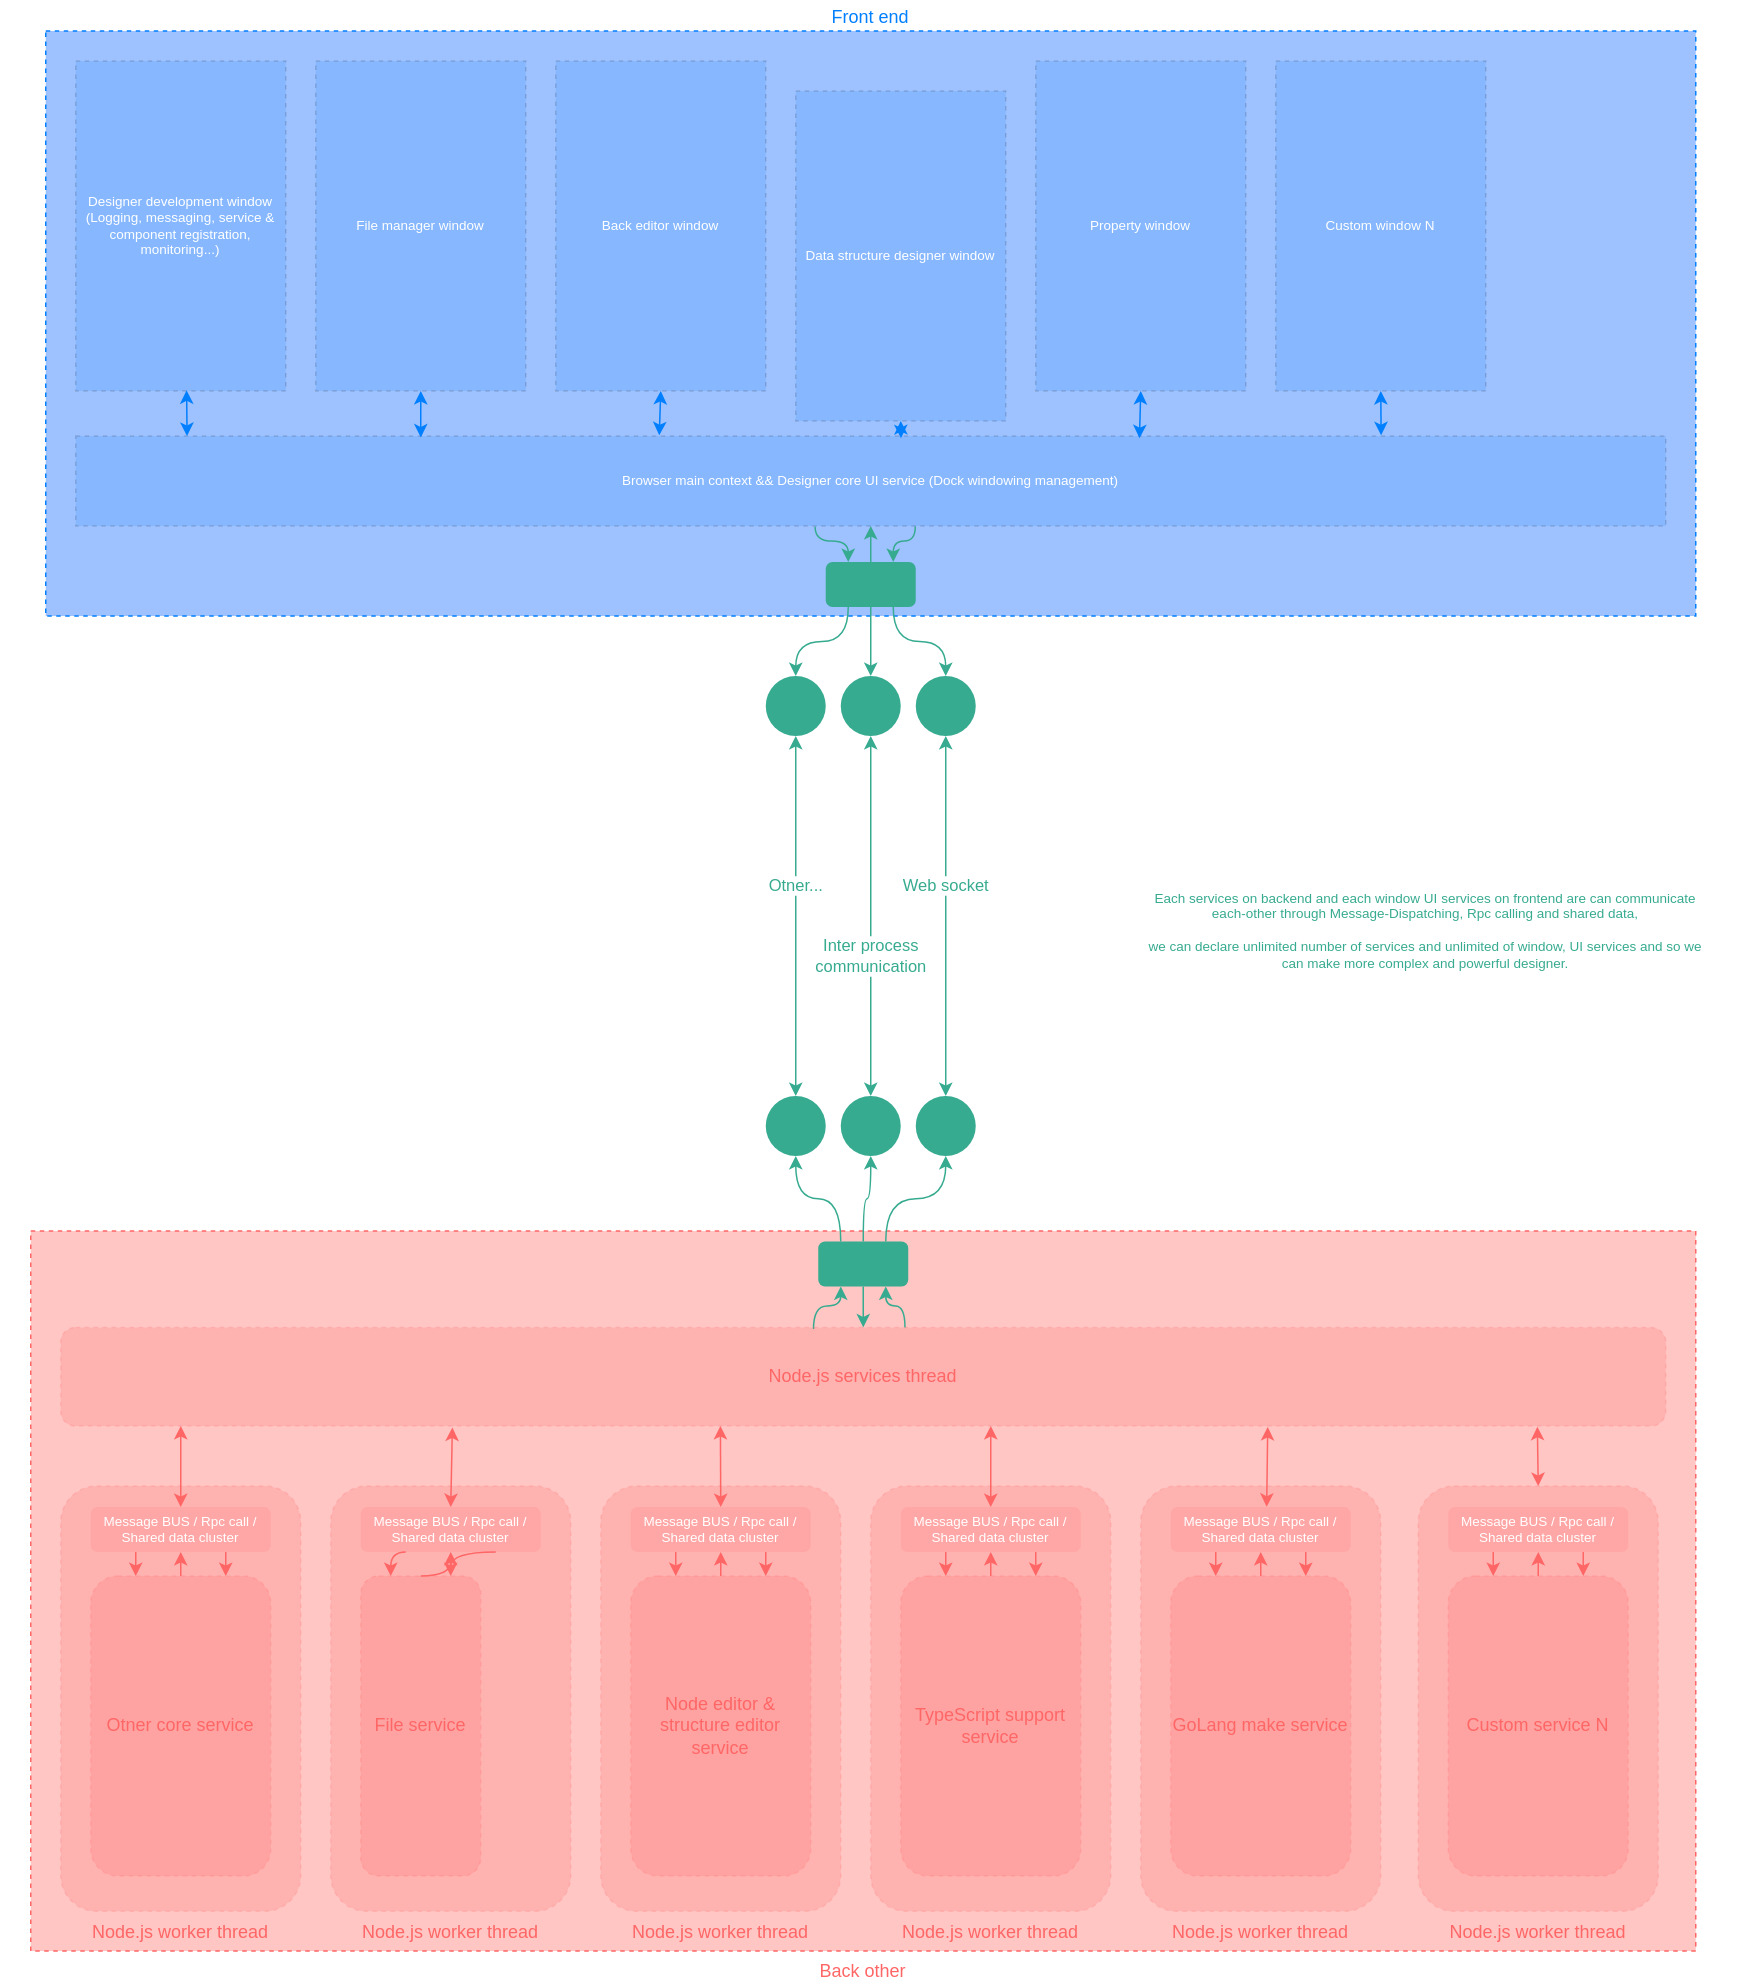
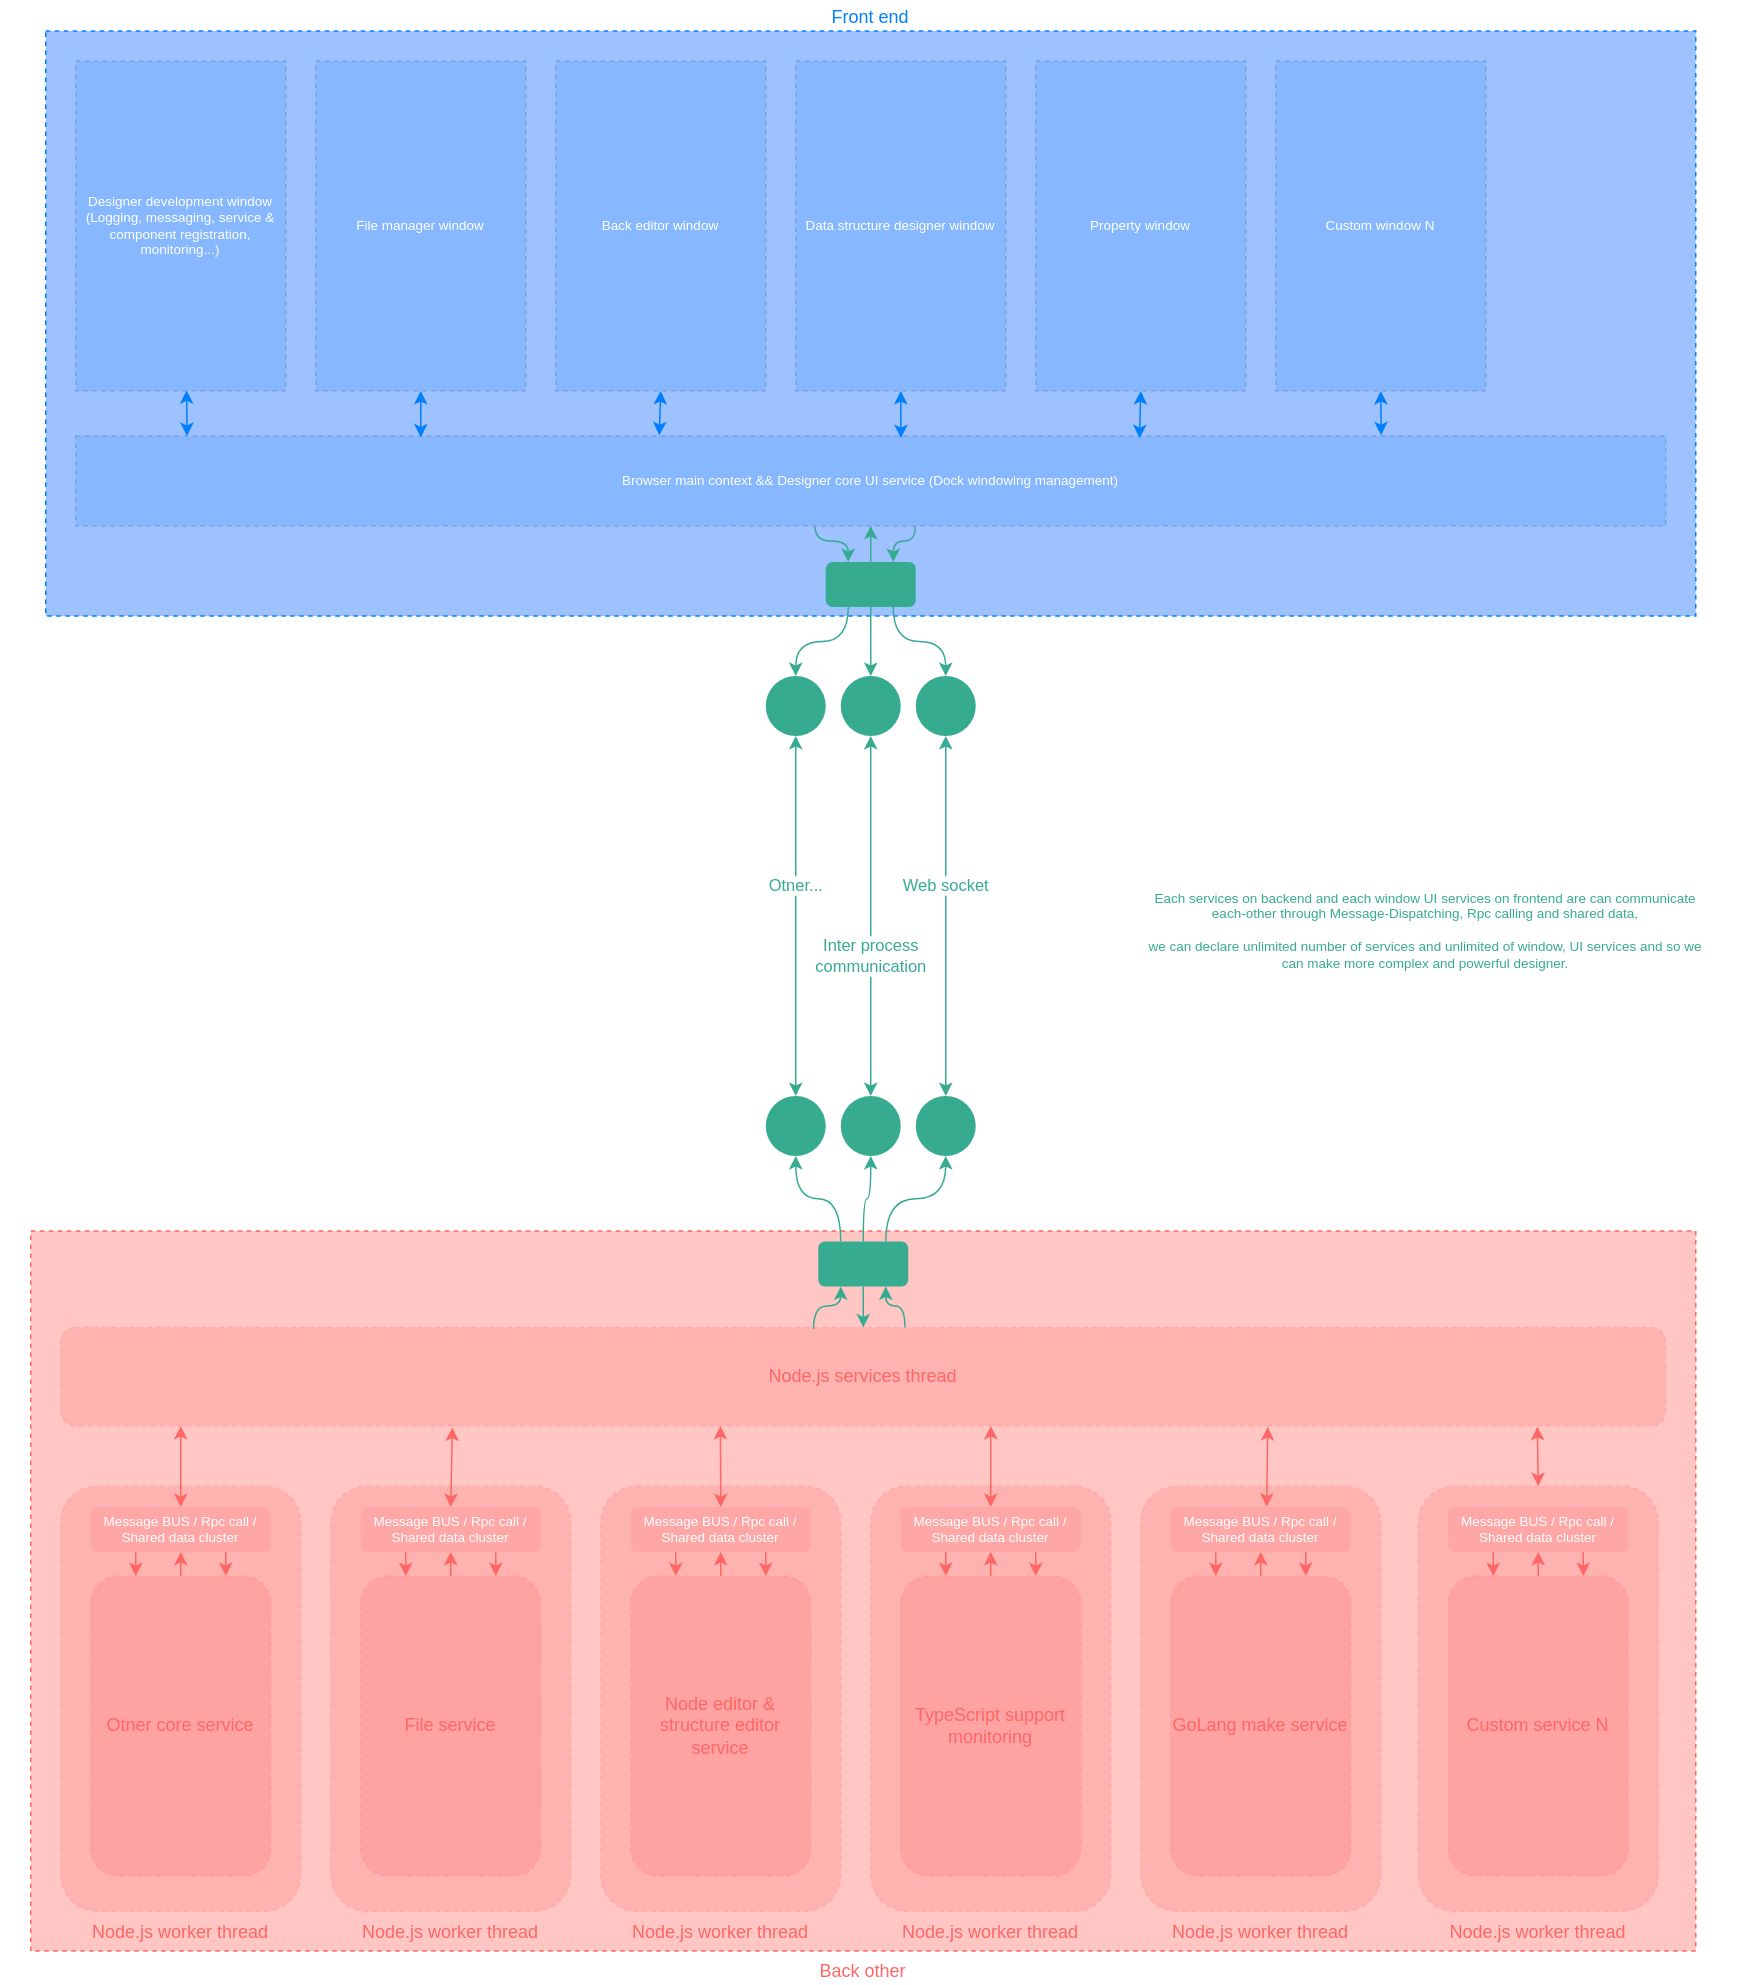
node "Data structure designer window": moved (901, 256) -> (901, 226)
node "File service": size 120x300 -> 180x300
node "TypeScript support service": label "TypeScript support service" -> "TypeScript support monitoring"
